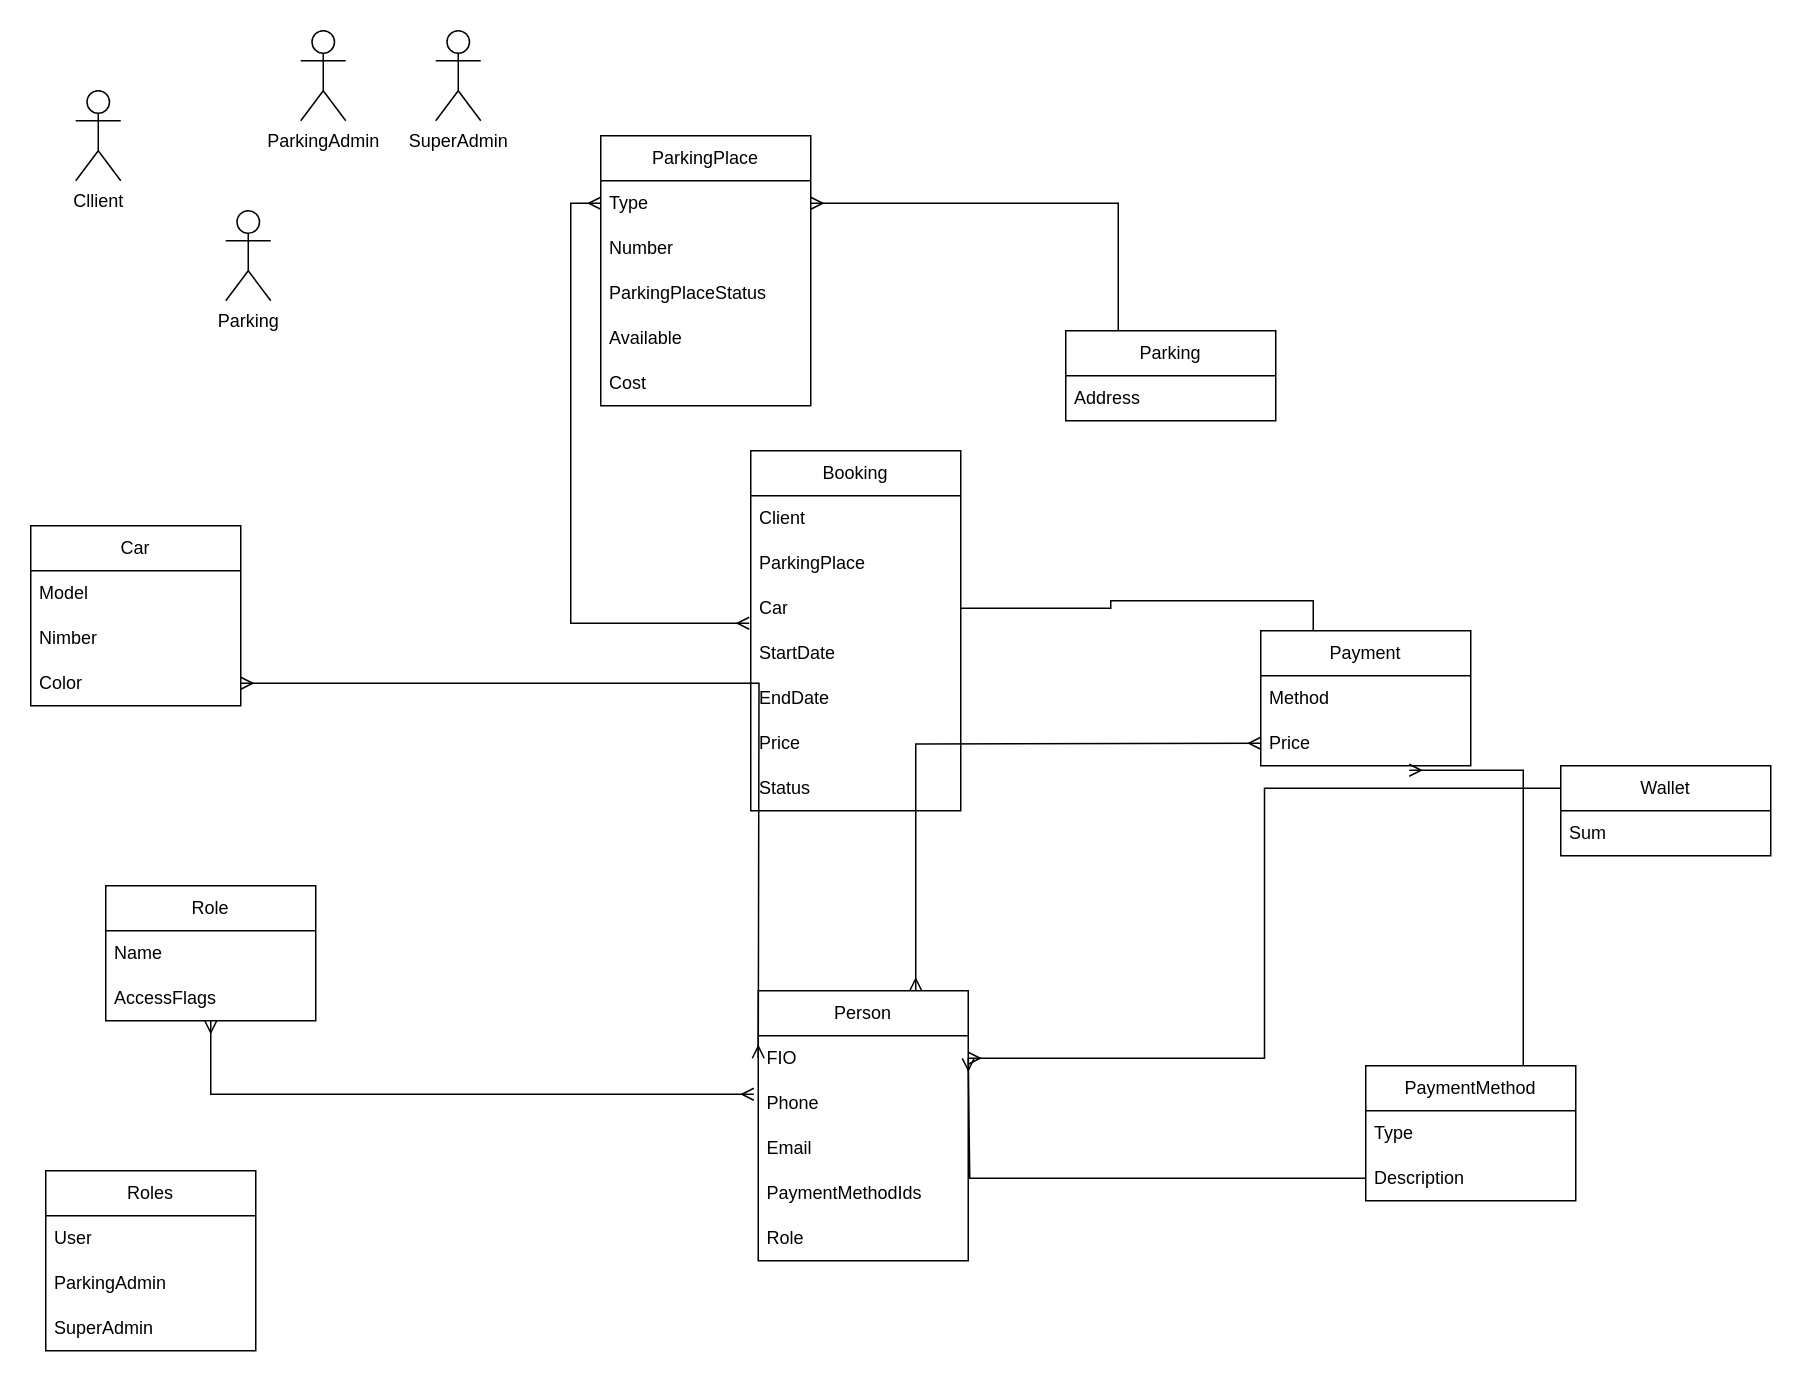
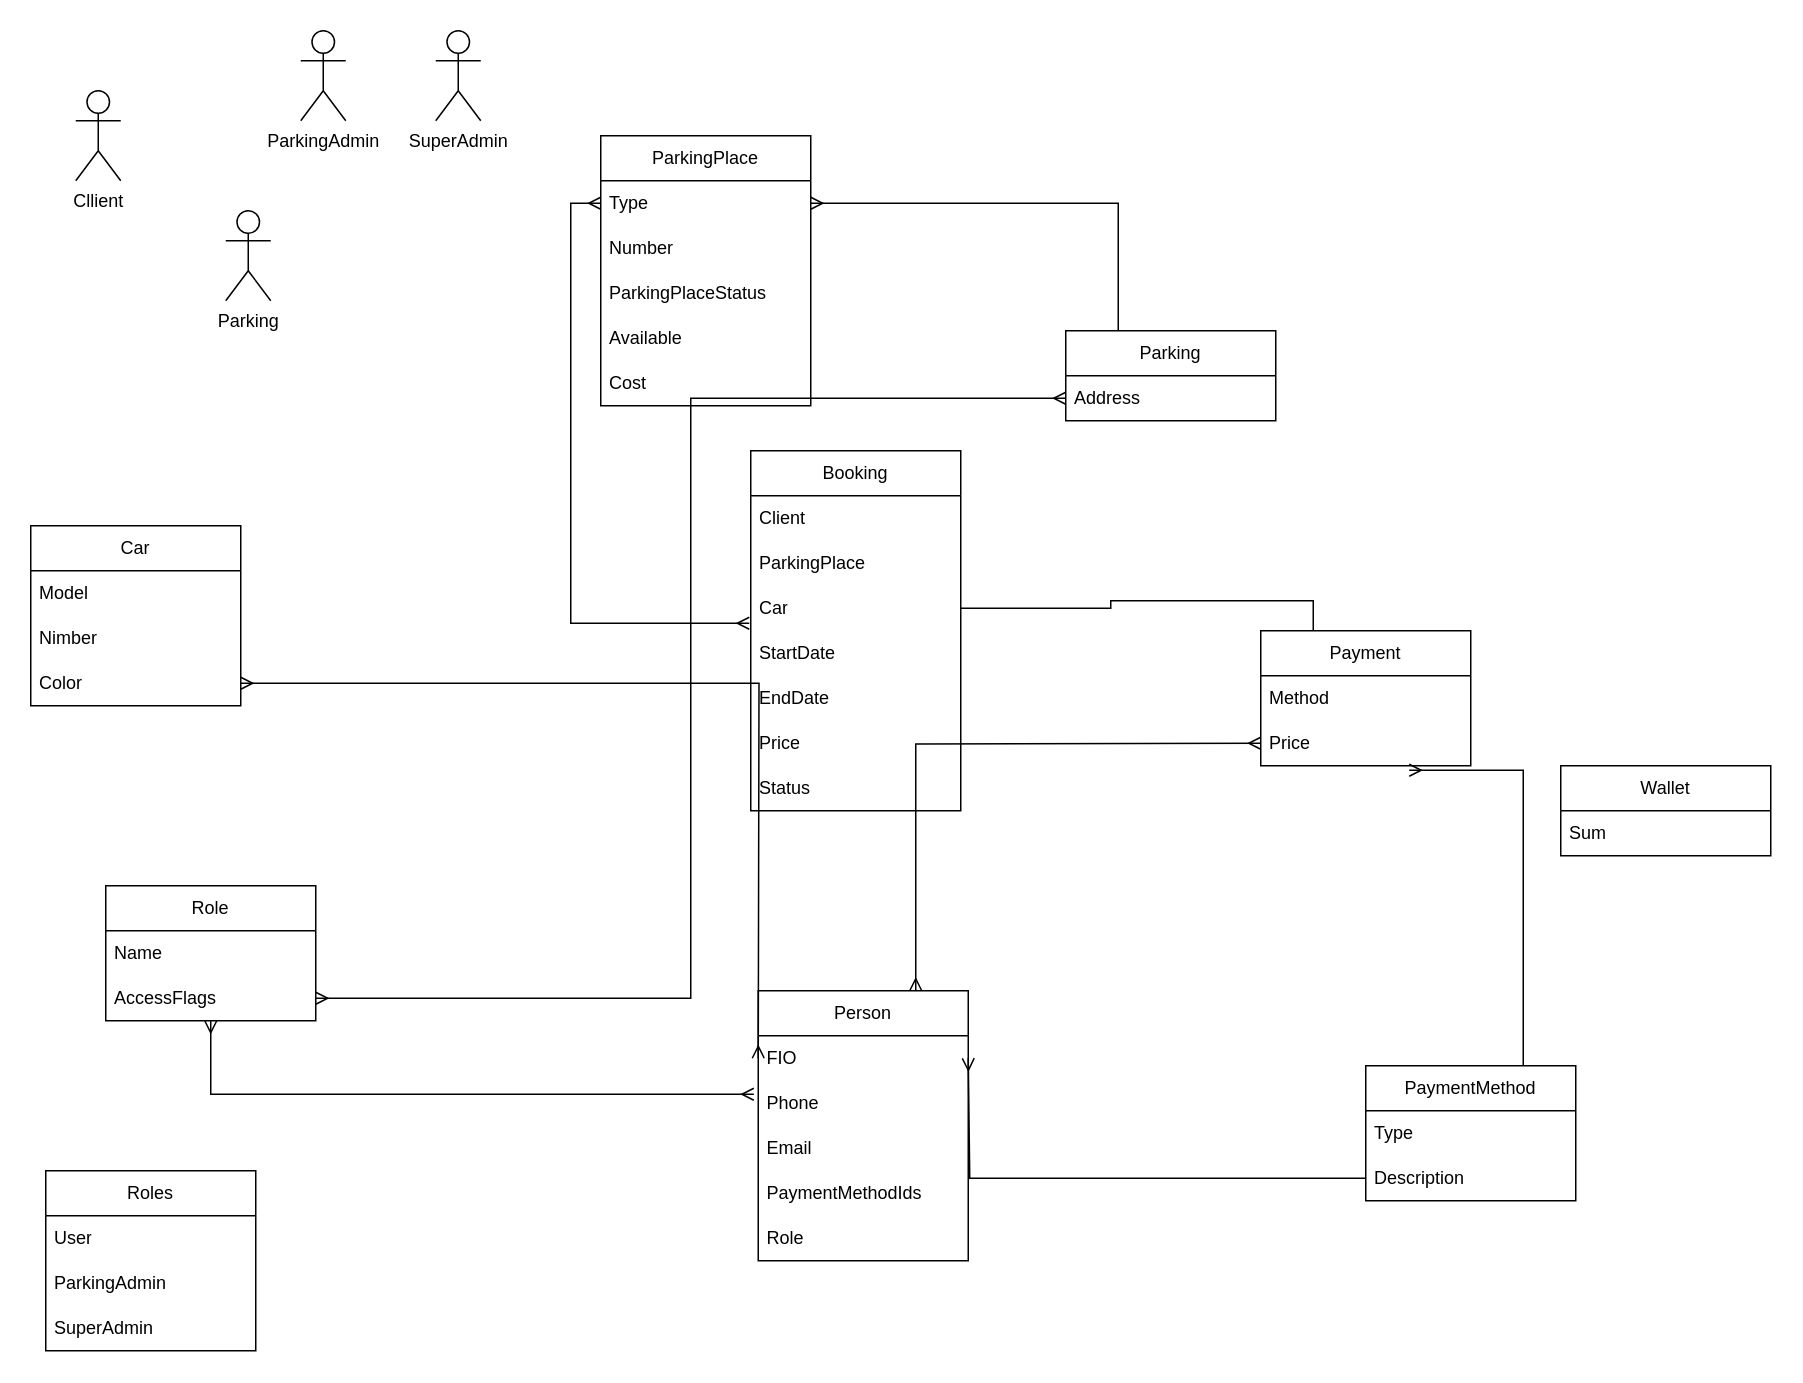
edge "Address" -- "AccessFlags": added
edge "Wallet" -> "FIO": removed
